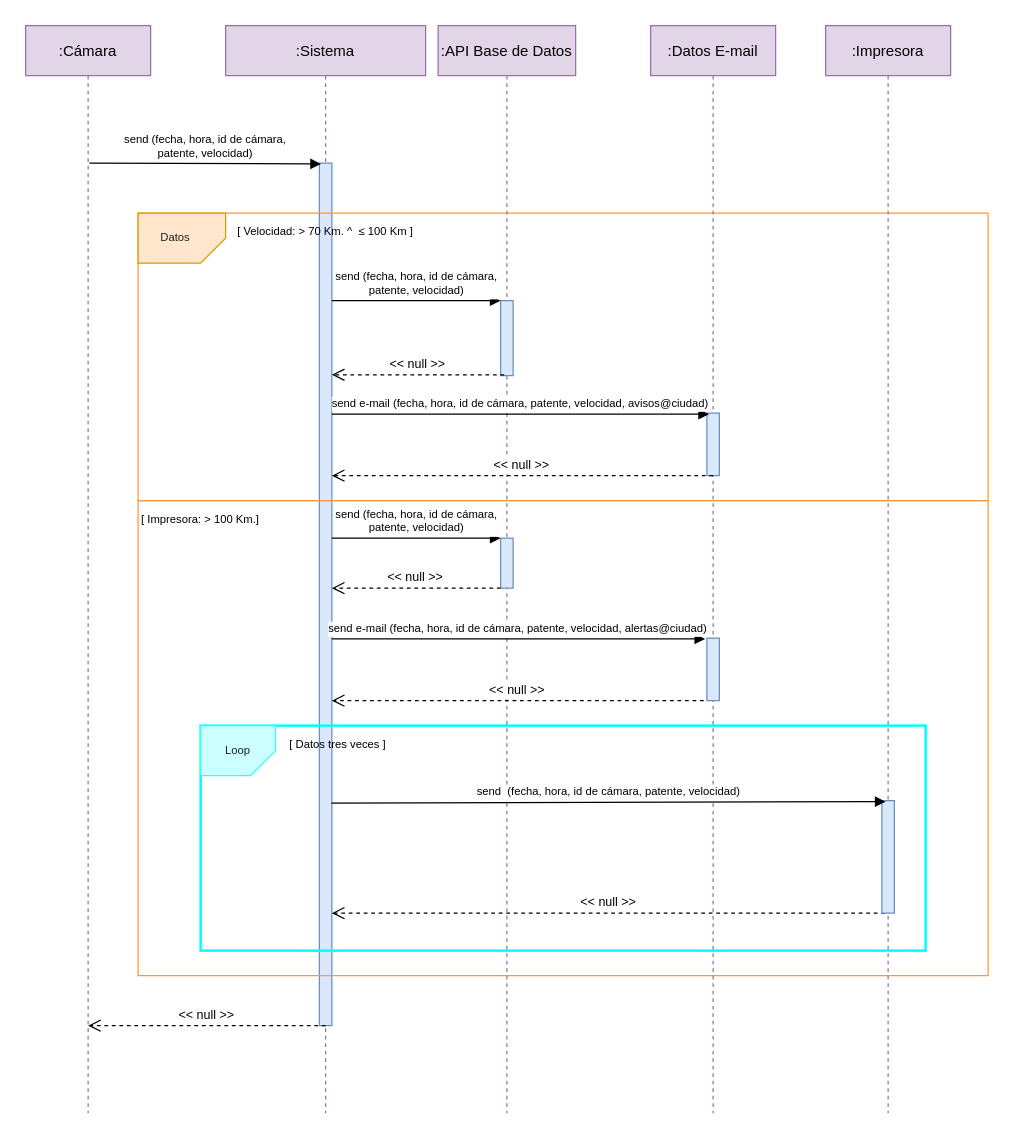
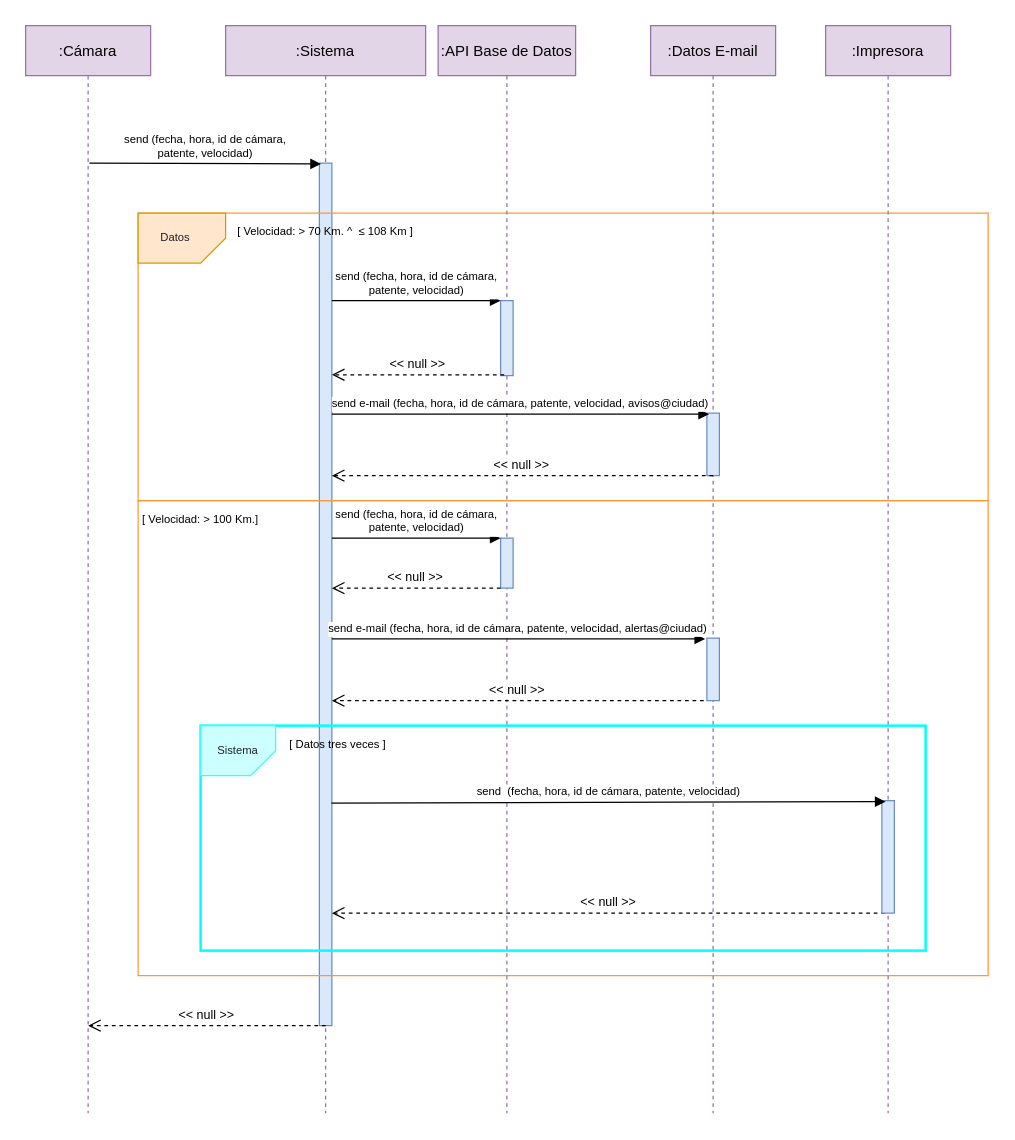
node "[ Velocidad: > 70 Km. ^ ≤ 100 Km ]": label "[ Velocidad: > 70 Km. ^ ≤ 100 Km ]" -> "[ Velocidad: > 70 Km. ^ ≤ 108 Km ]"
node "[ Impresora: > 100 Km.]": label "[ Impresora: > 100 Km.]" -> "[ Velocidad: > 100 Km.]"
node "Loop": label "Loop" -> "Sistema"
